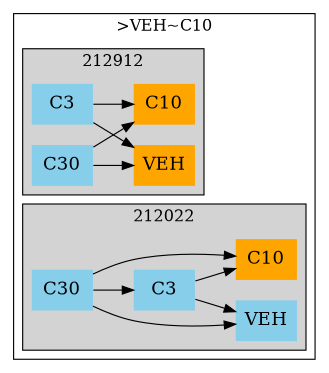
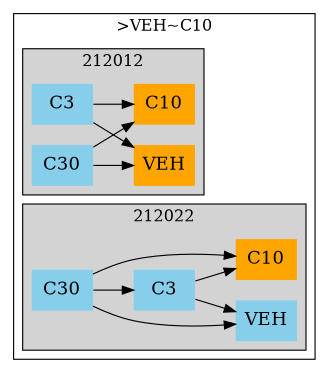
cluster "212912": label "212912" -> "212012"
